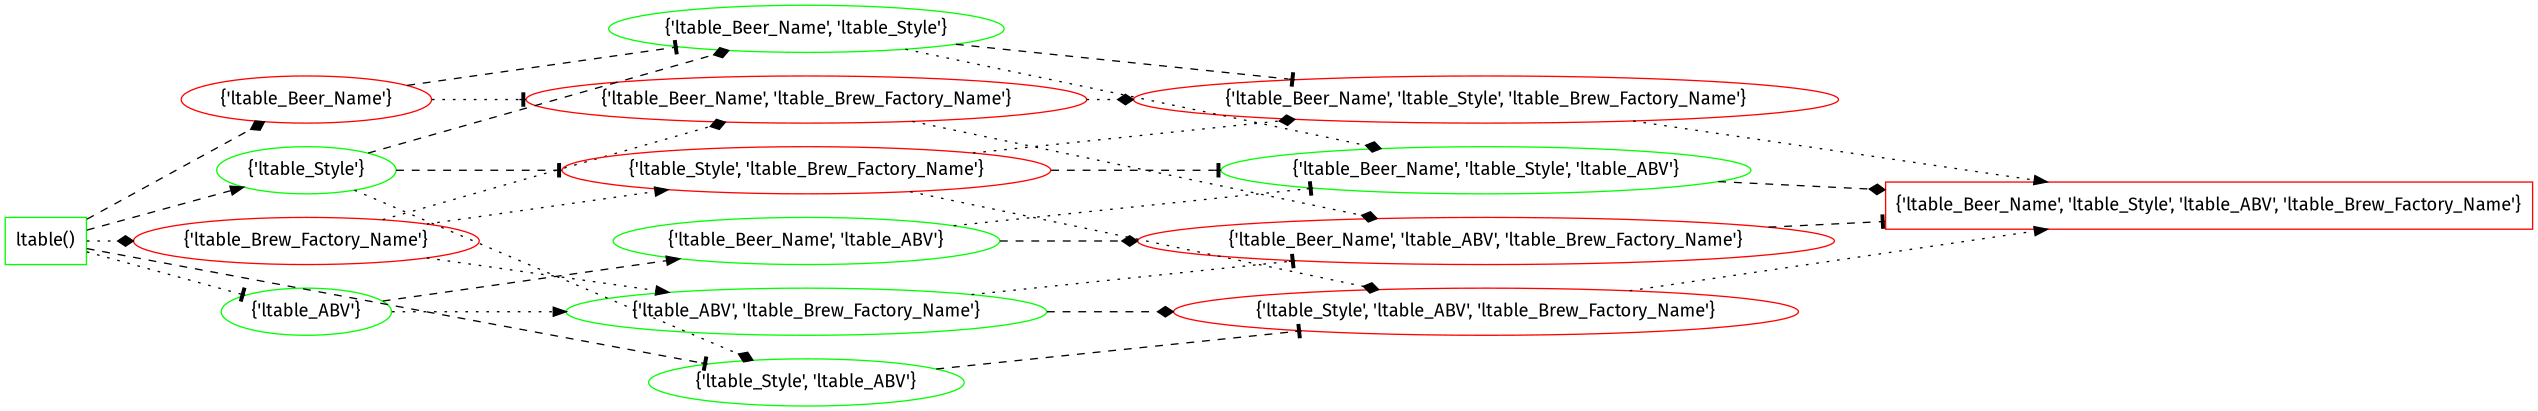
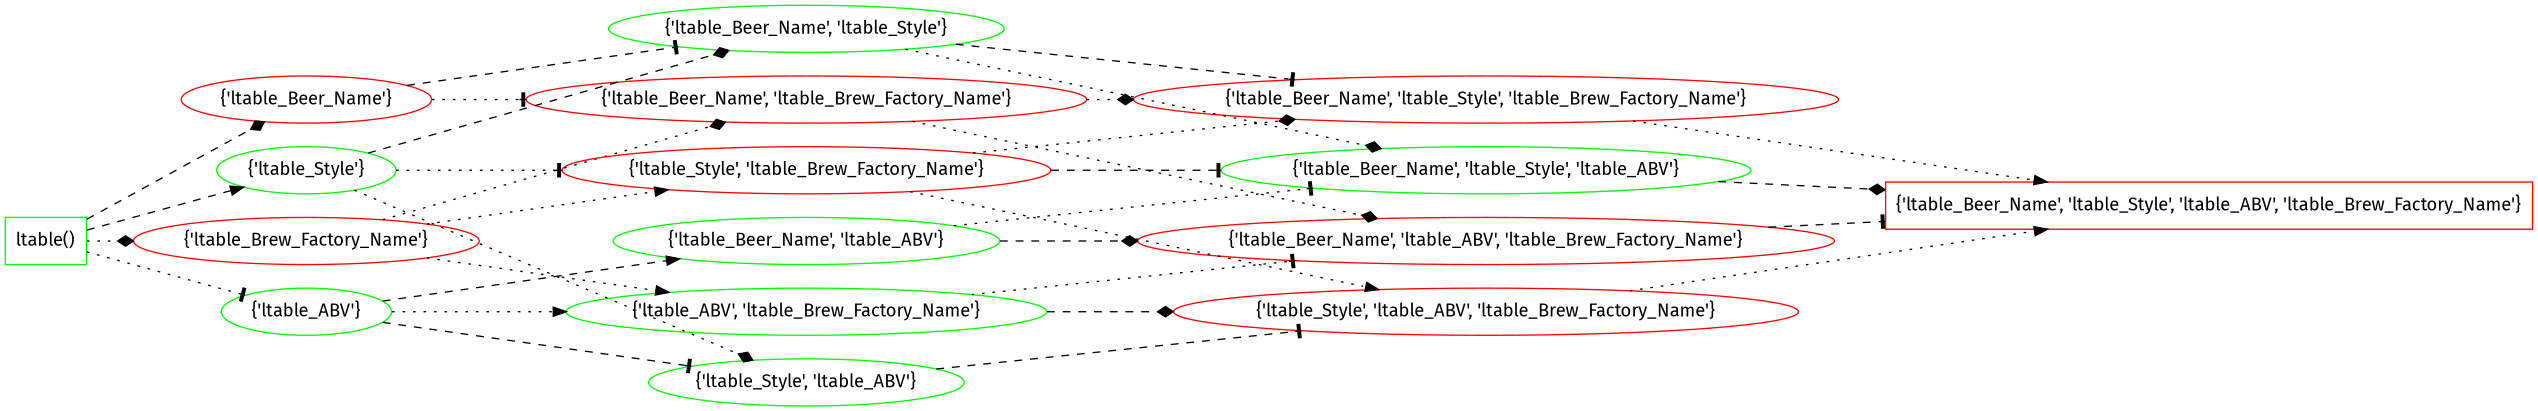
edge "{'ltable_Style'}" -> "{'ltable_Style', 'ltable_Brew_Factory_Name'}": style dashed -> dotted
edge "{'ltable_Style', 'ltable_Brew_Factory_Name'}" -> "{'ltable_Style', 'ltable_ABV', 'ltable_Brew_Factory_Name'}": arrowhead diamond -> normal
edge "ltable()" -> "{'ltable_Style', 'ltable_ABV'}": now "{'ltable_ABV'}" -> "{'ltable_Style', 'ltable_ABV'}"
